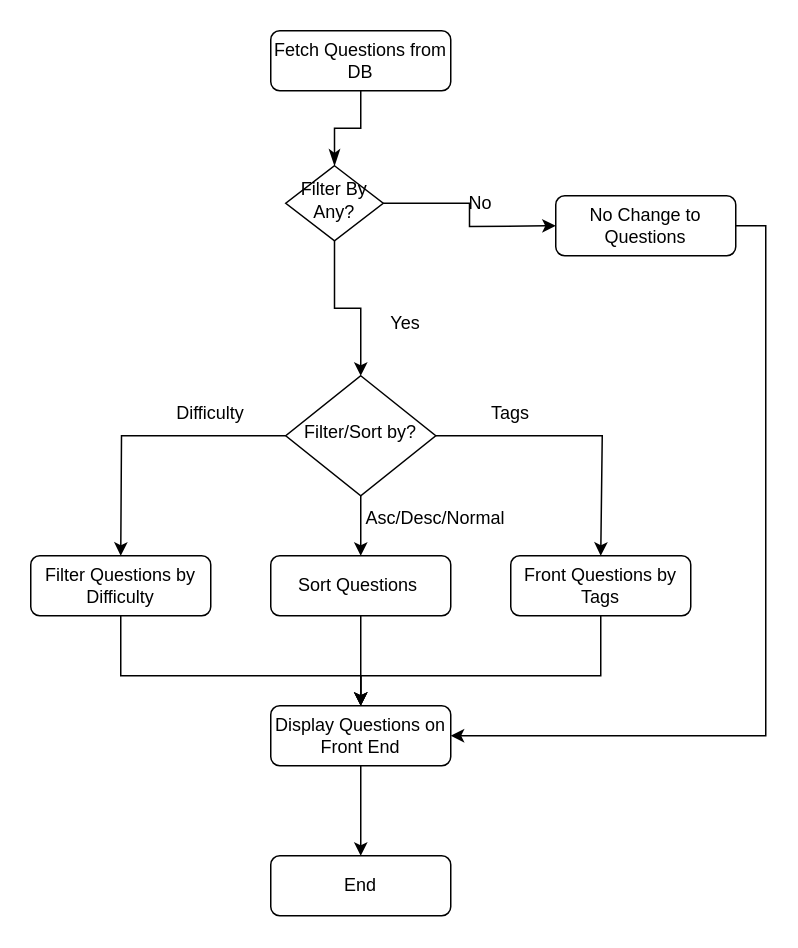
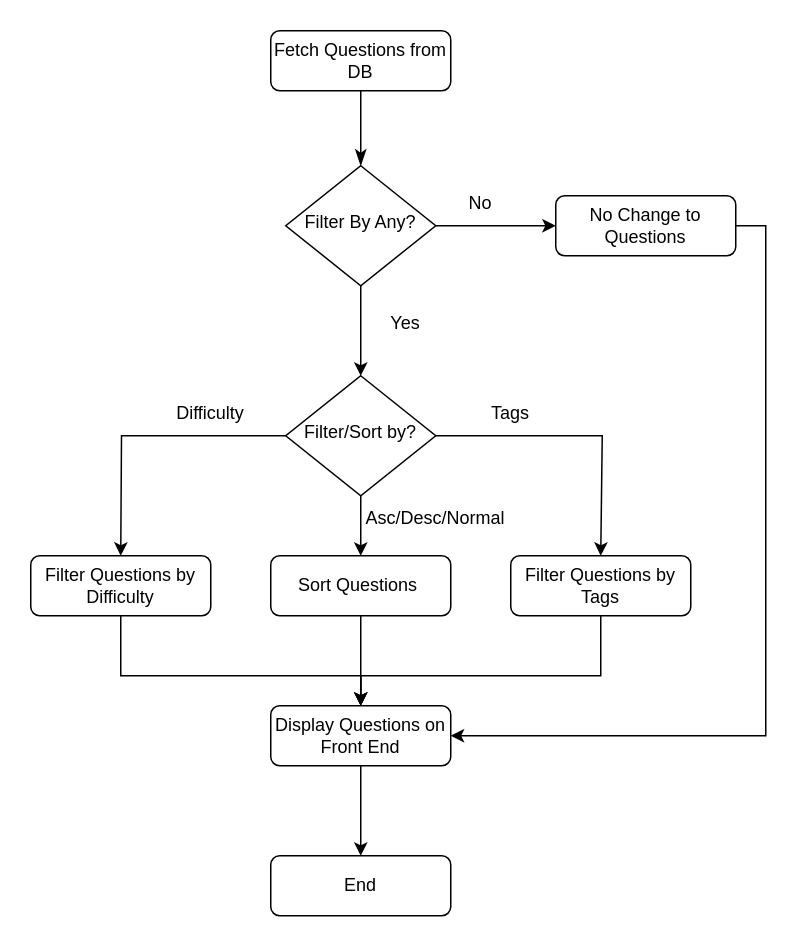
node "Filter By Any?": size 98x75 -> 150x120
node "Front Questions by Tags": label "Front Questions by Tags" -> "Filter Questions by Tags"
